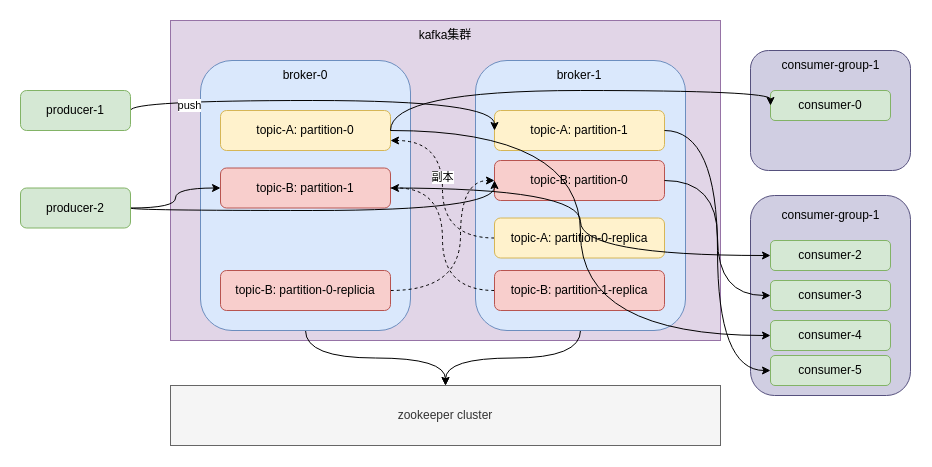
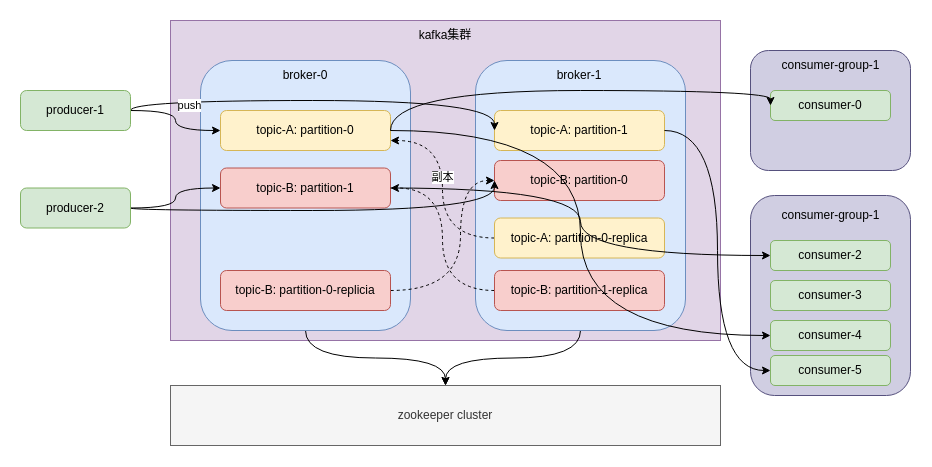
edge "producer-1" -> "topic-A: partition-0": added
edge "topic-B: partition-0" -> "consumer-3": removed
